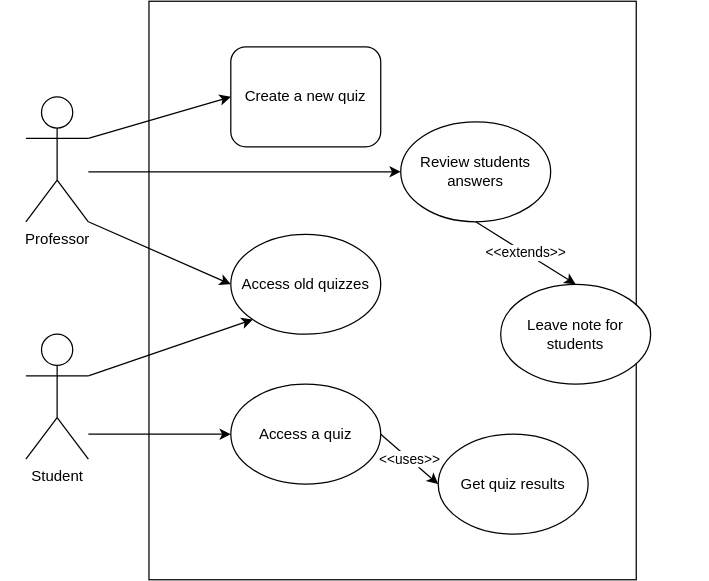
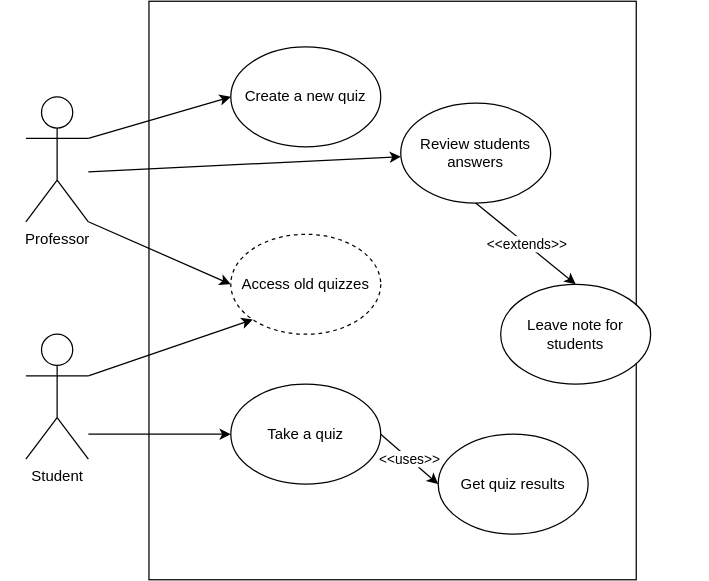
node "Create a new quiz": shape rounded rectangle -> ellipse
node "Review students answers": moved (476, 172) -> (476, 153)
node "Access old quizzes": style solid -> dashed
node "Access a quiz": label "Access a quiz" -> "Take a quiz"
